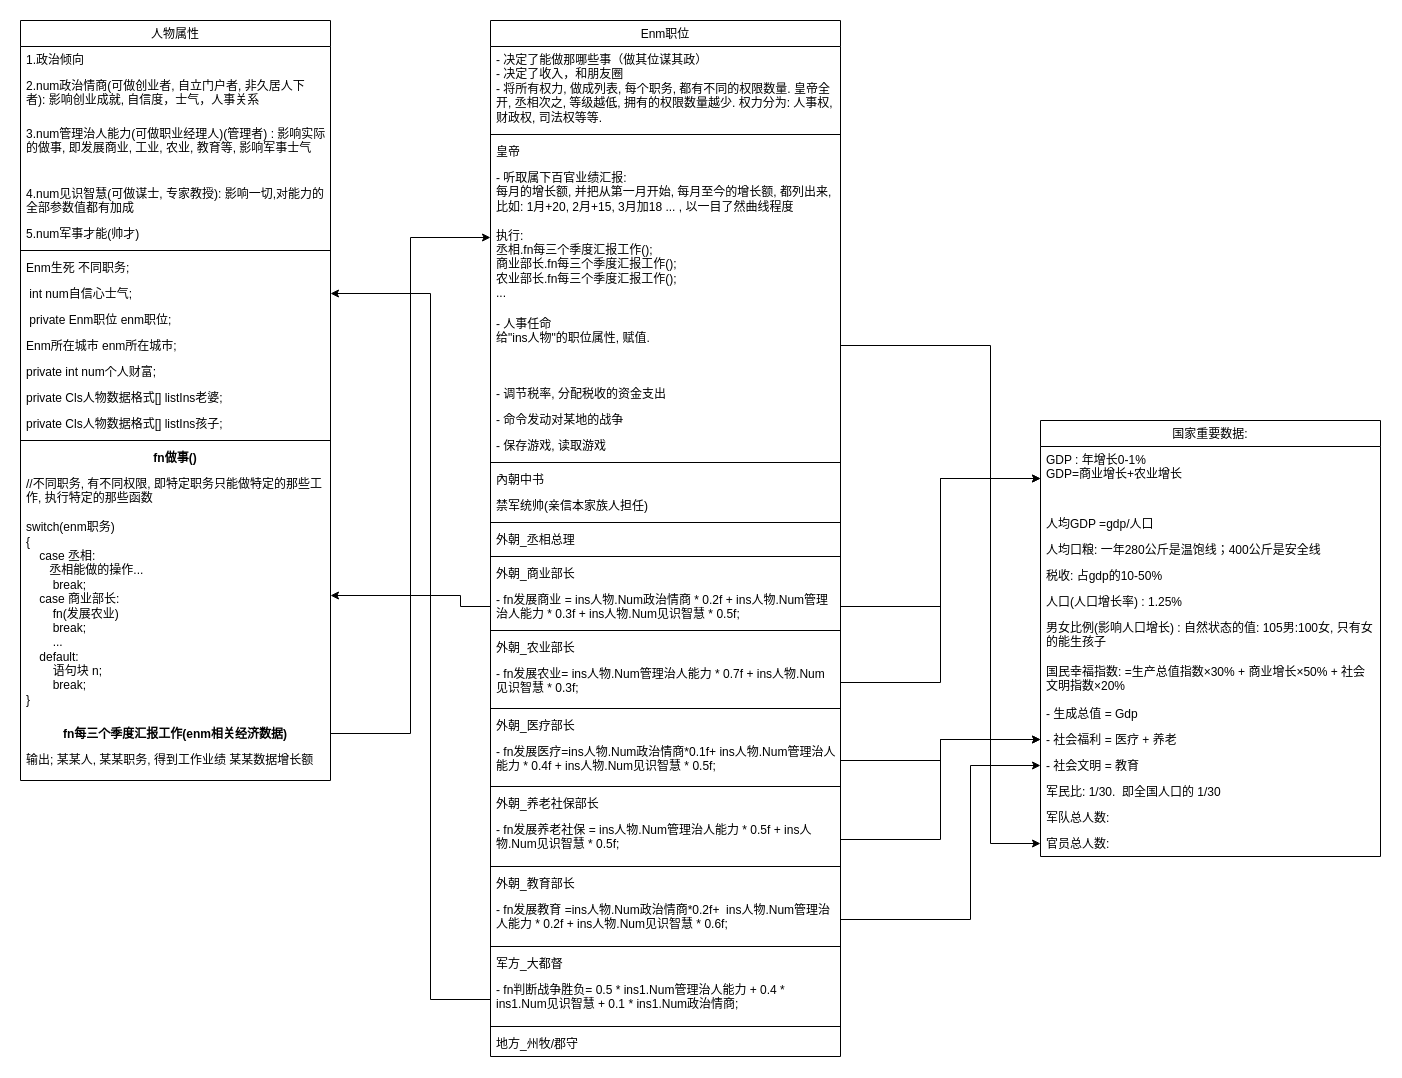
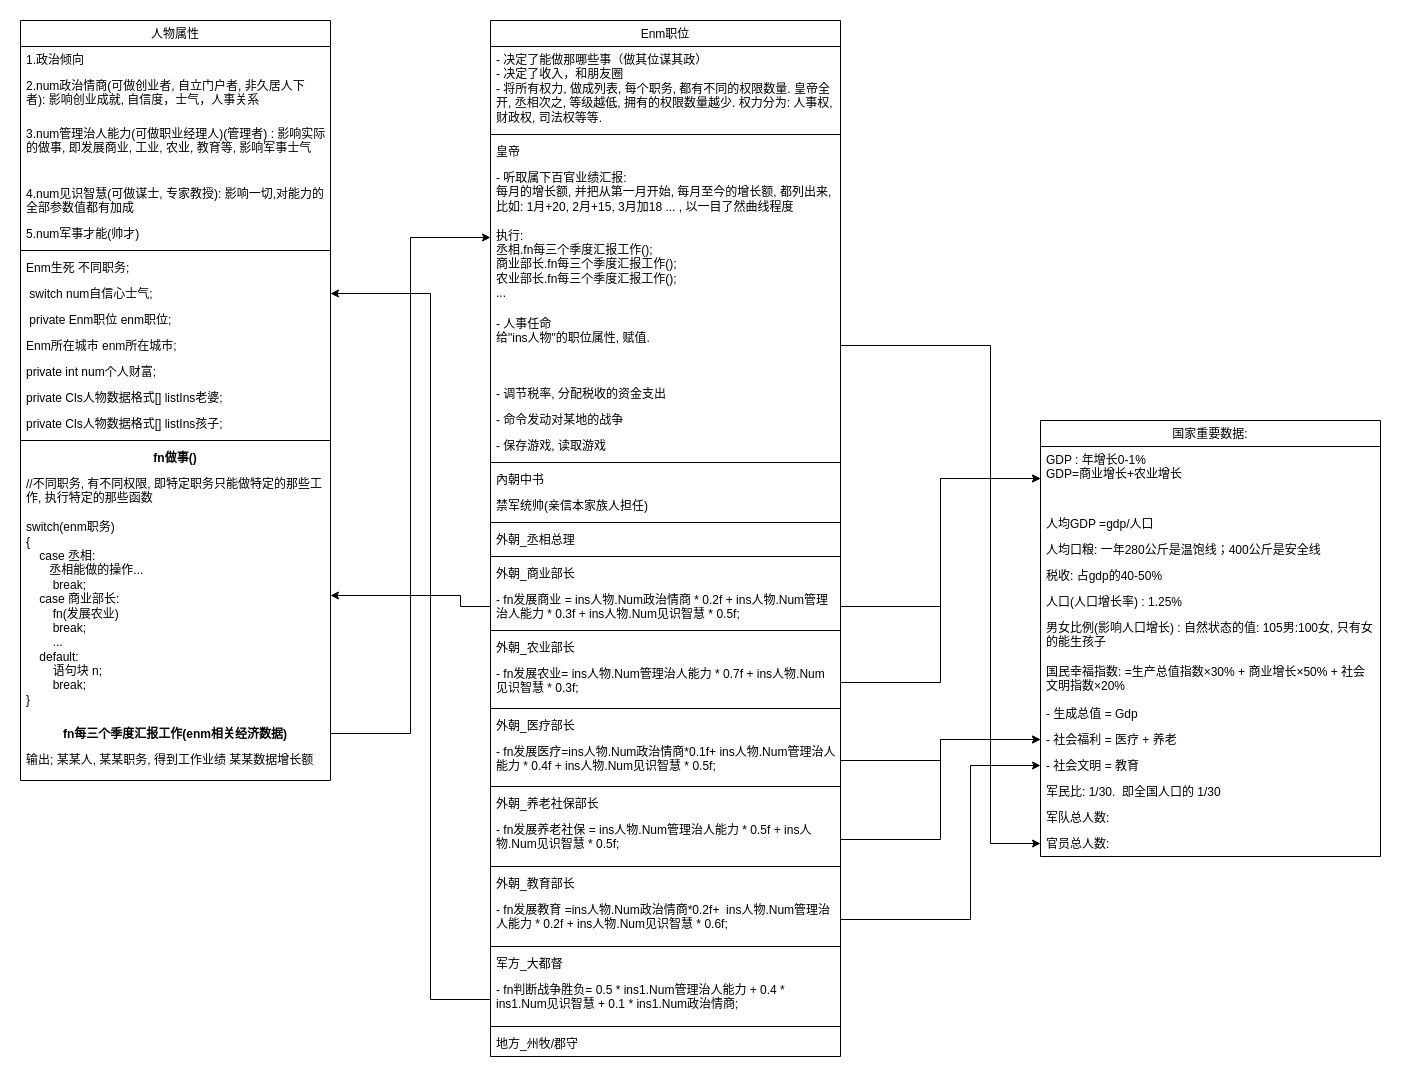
node "int num自信心士气;": label "int num自信心士气;" -> "switch num自信心士气;"
node "税收: 占gdp的10-50%": label "税收: 占gdp的10-50%" -> "税收: 占gdp的40-50%"
